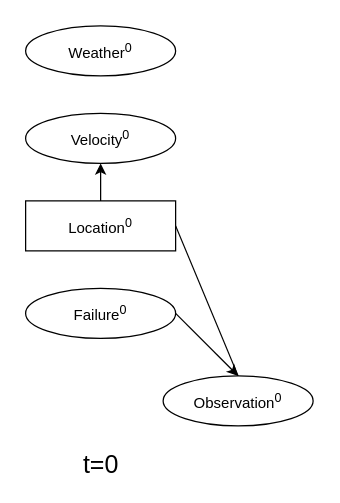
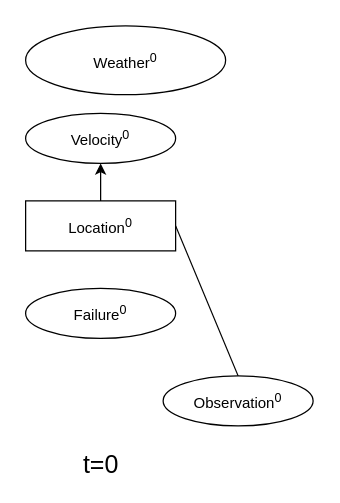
node "Weather0": size 150x50 -> 200x69
edge "Failure0" -> "Observation0": removed
